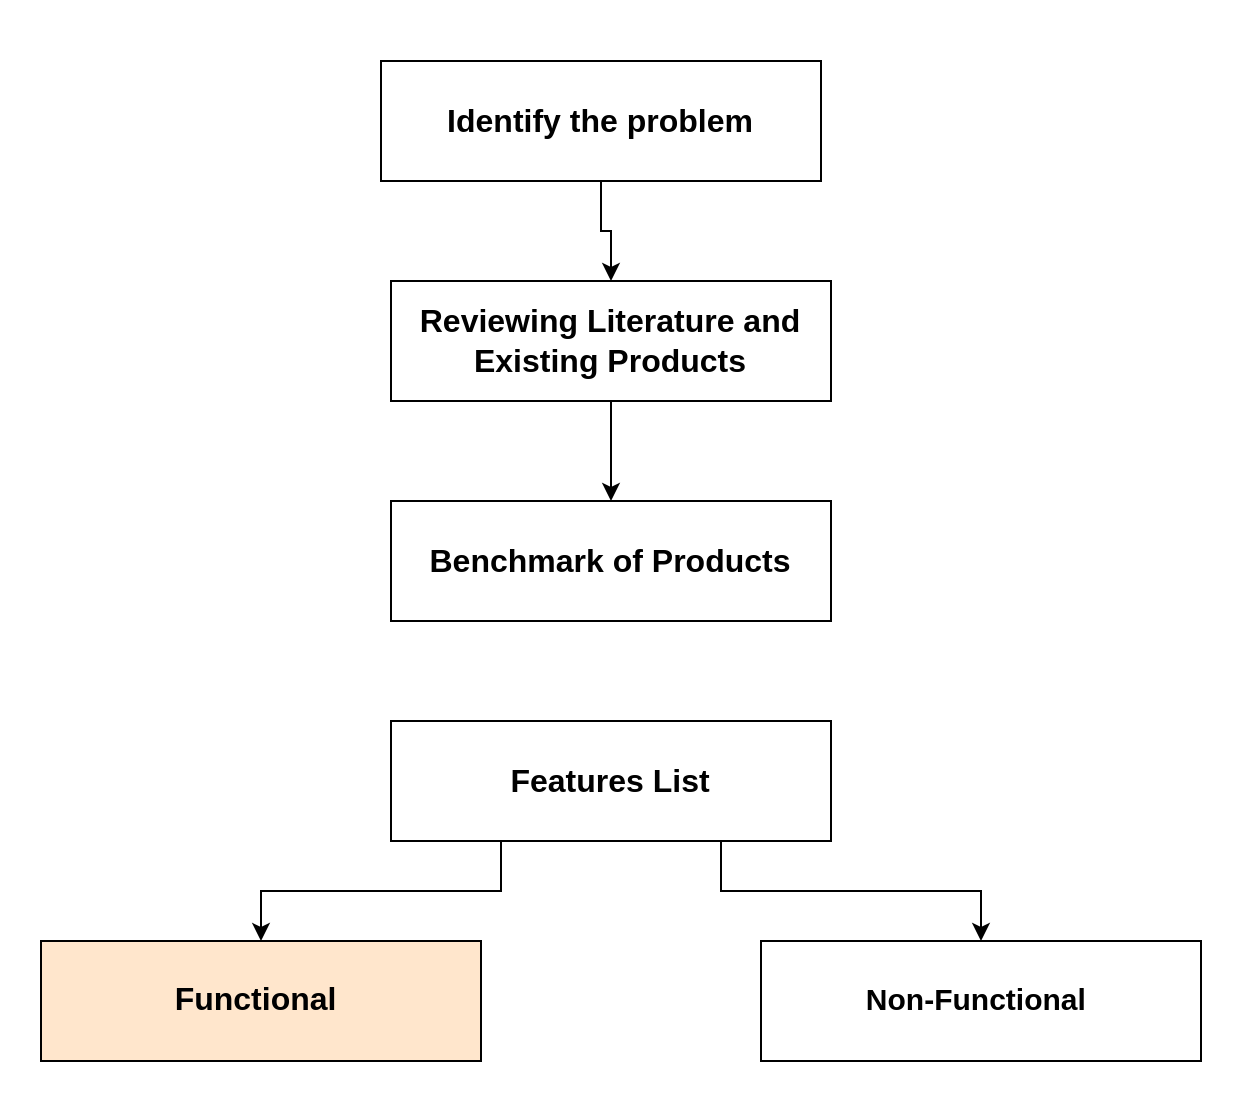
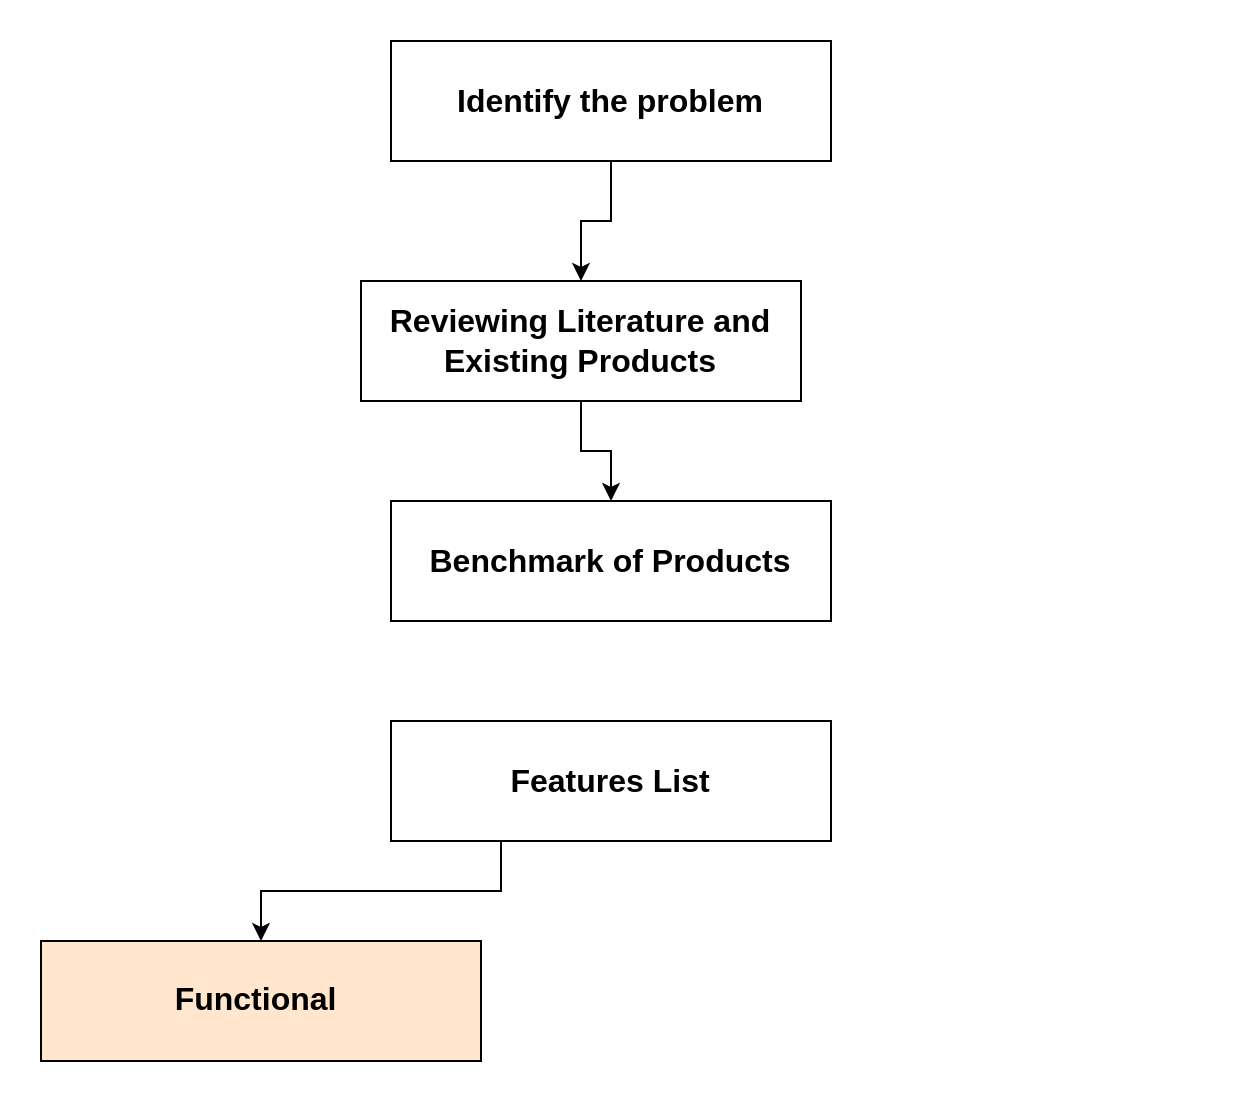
node "Identify the problem": moved (601, 121) -> (611, 101)
node "Reviewing Literature and Existing Products": moved (611, 341) -> (581, 341)
edge "Features List" -> "Non-Functional": removed
node "Non-Functional": removed
